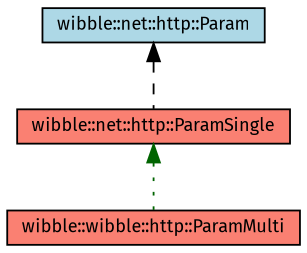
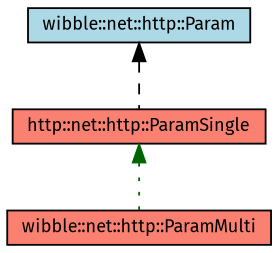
node "wibble::net::http::ParamSingle": label "wibble::net::http::ParamSingle" -> "http::net::http::ParamSingle"
node "wibble::wibble::http::ParamMulti": label "wibble::wibble::http::ParamMulti" -> "wibble::net::http::ParamMulti"
